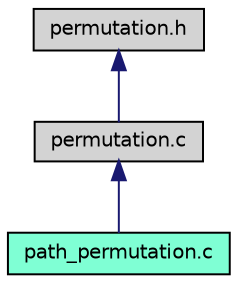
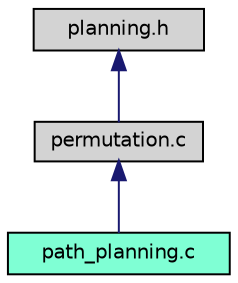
node "permutation.h": label "permutation.h" -> "planning.h"
node "path_permutation.c": label "path_permutation.c" -> "path_planning.c"
